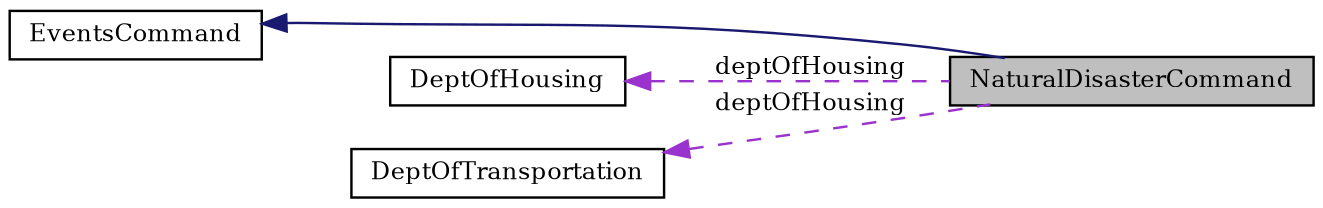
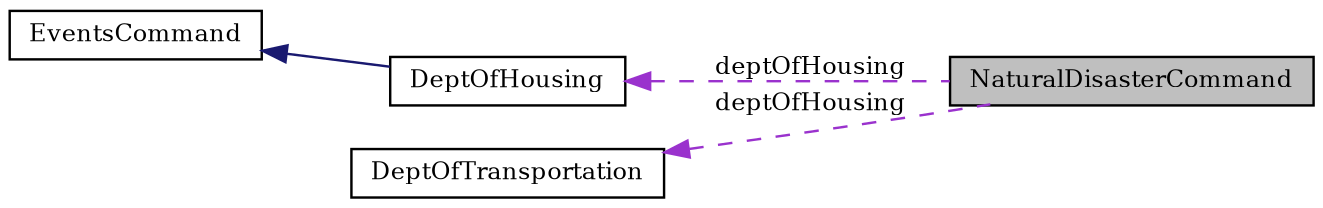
edge "NaturalDisasterCommand" -> "EventsCommand": now "DeptOfHousing" -> "EventsCommand"
